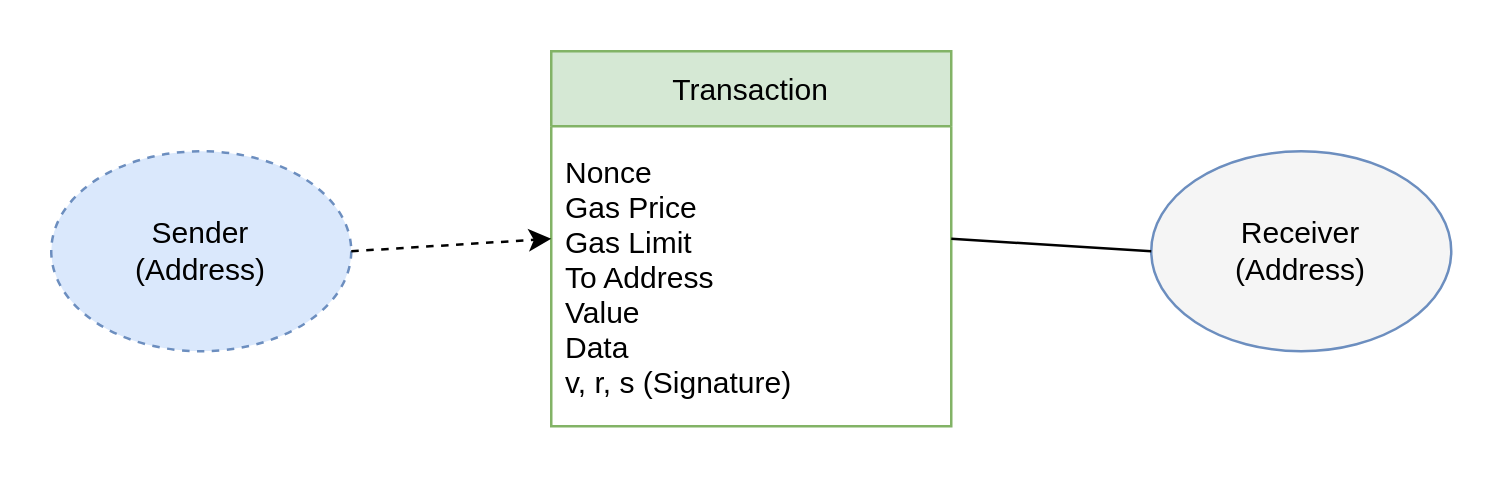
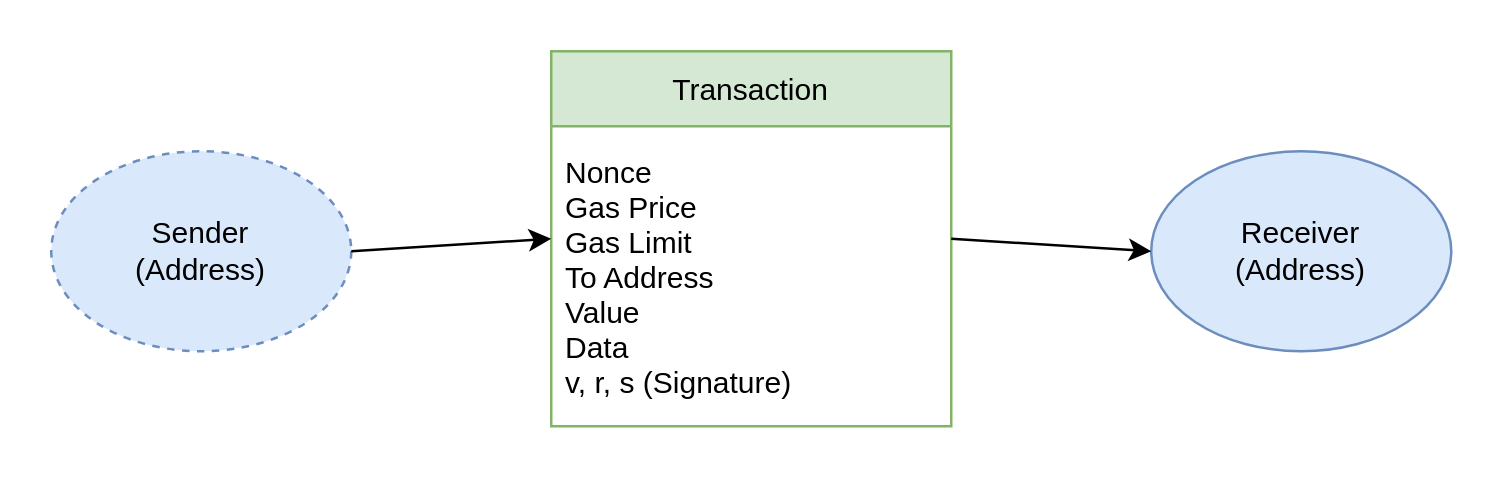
edge "Sender (Address)" -> "Transaction": style dashed -> solid
edge "Transaction" -- "Receiver (Address)": arrowhead none -> classic
node "Receiver (Address)": fillcolor #f5f5f5 -> #dae8fc
